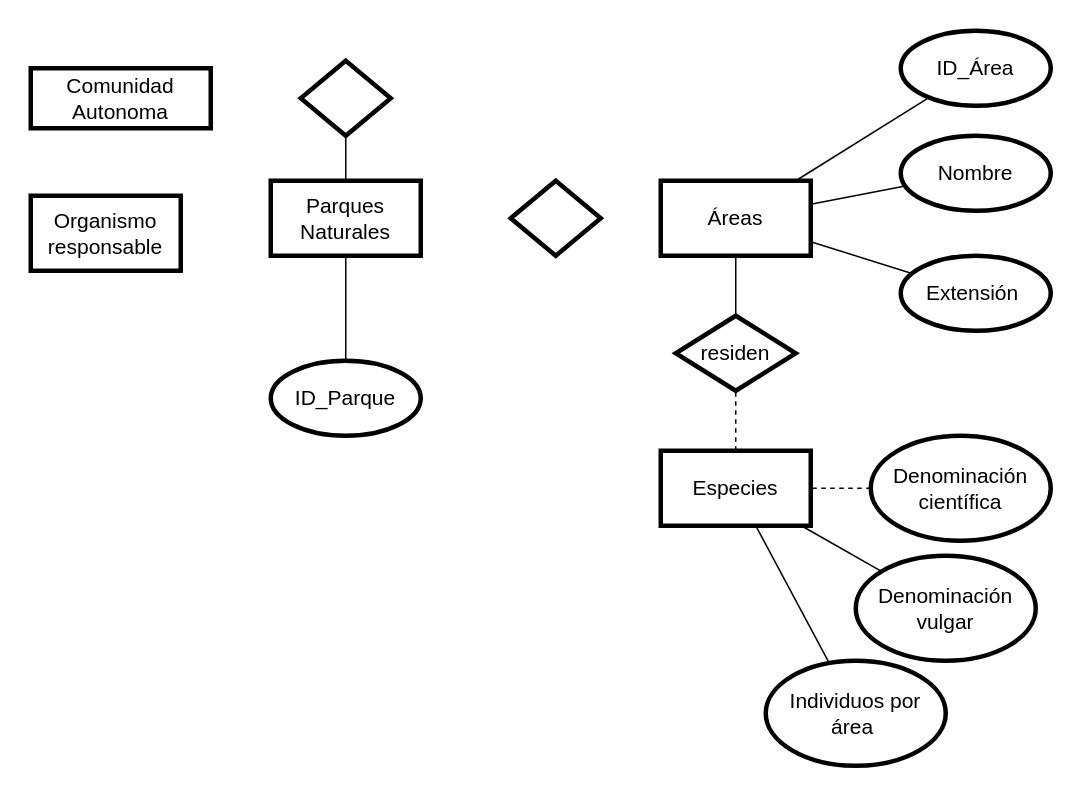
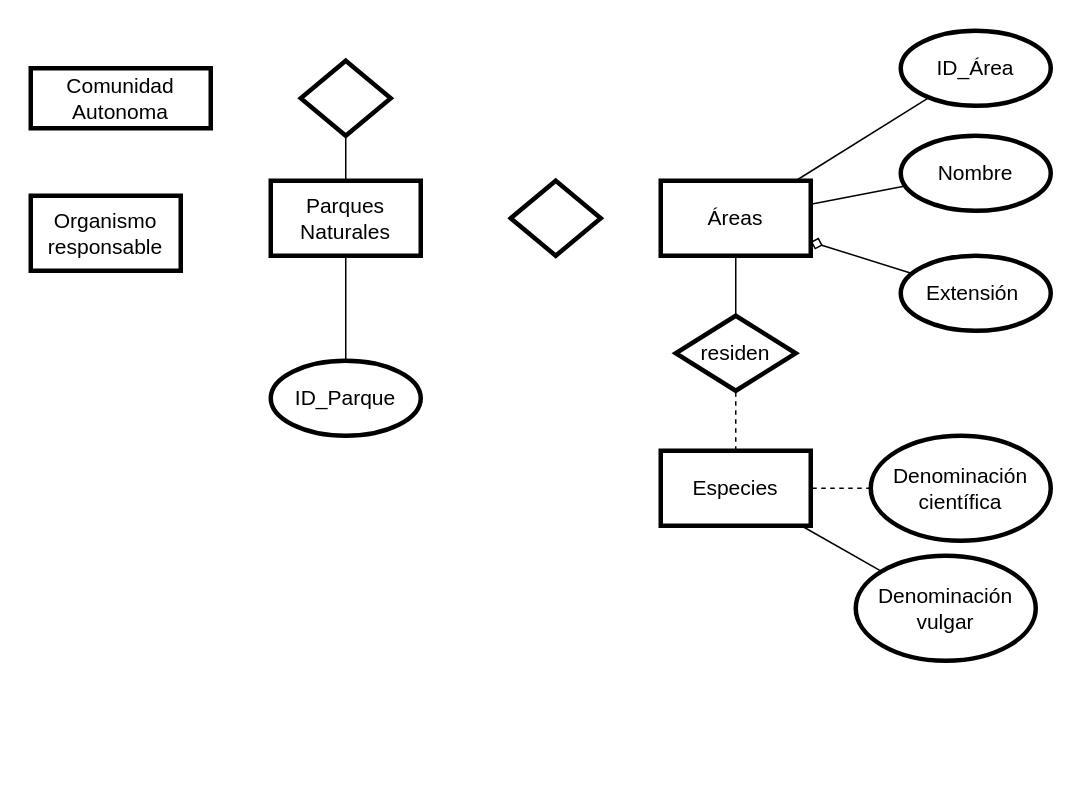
edge "Áreas" -- "Extensión": arrowhead none -> diamond
edge "Especies" -- "Individuos por área": removed
node "Individuos por área": removed
